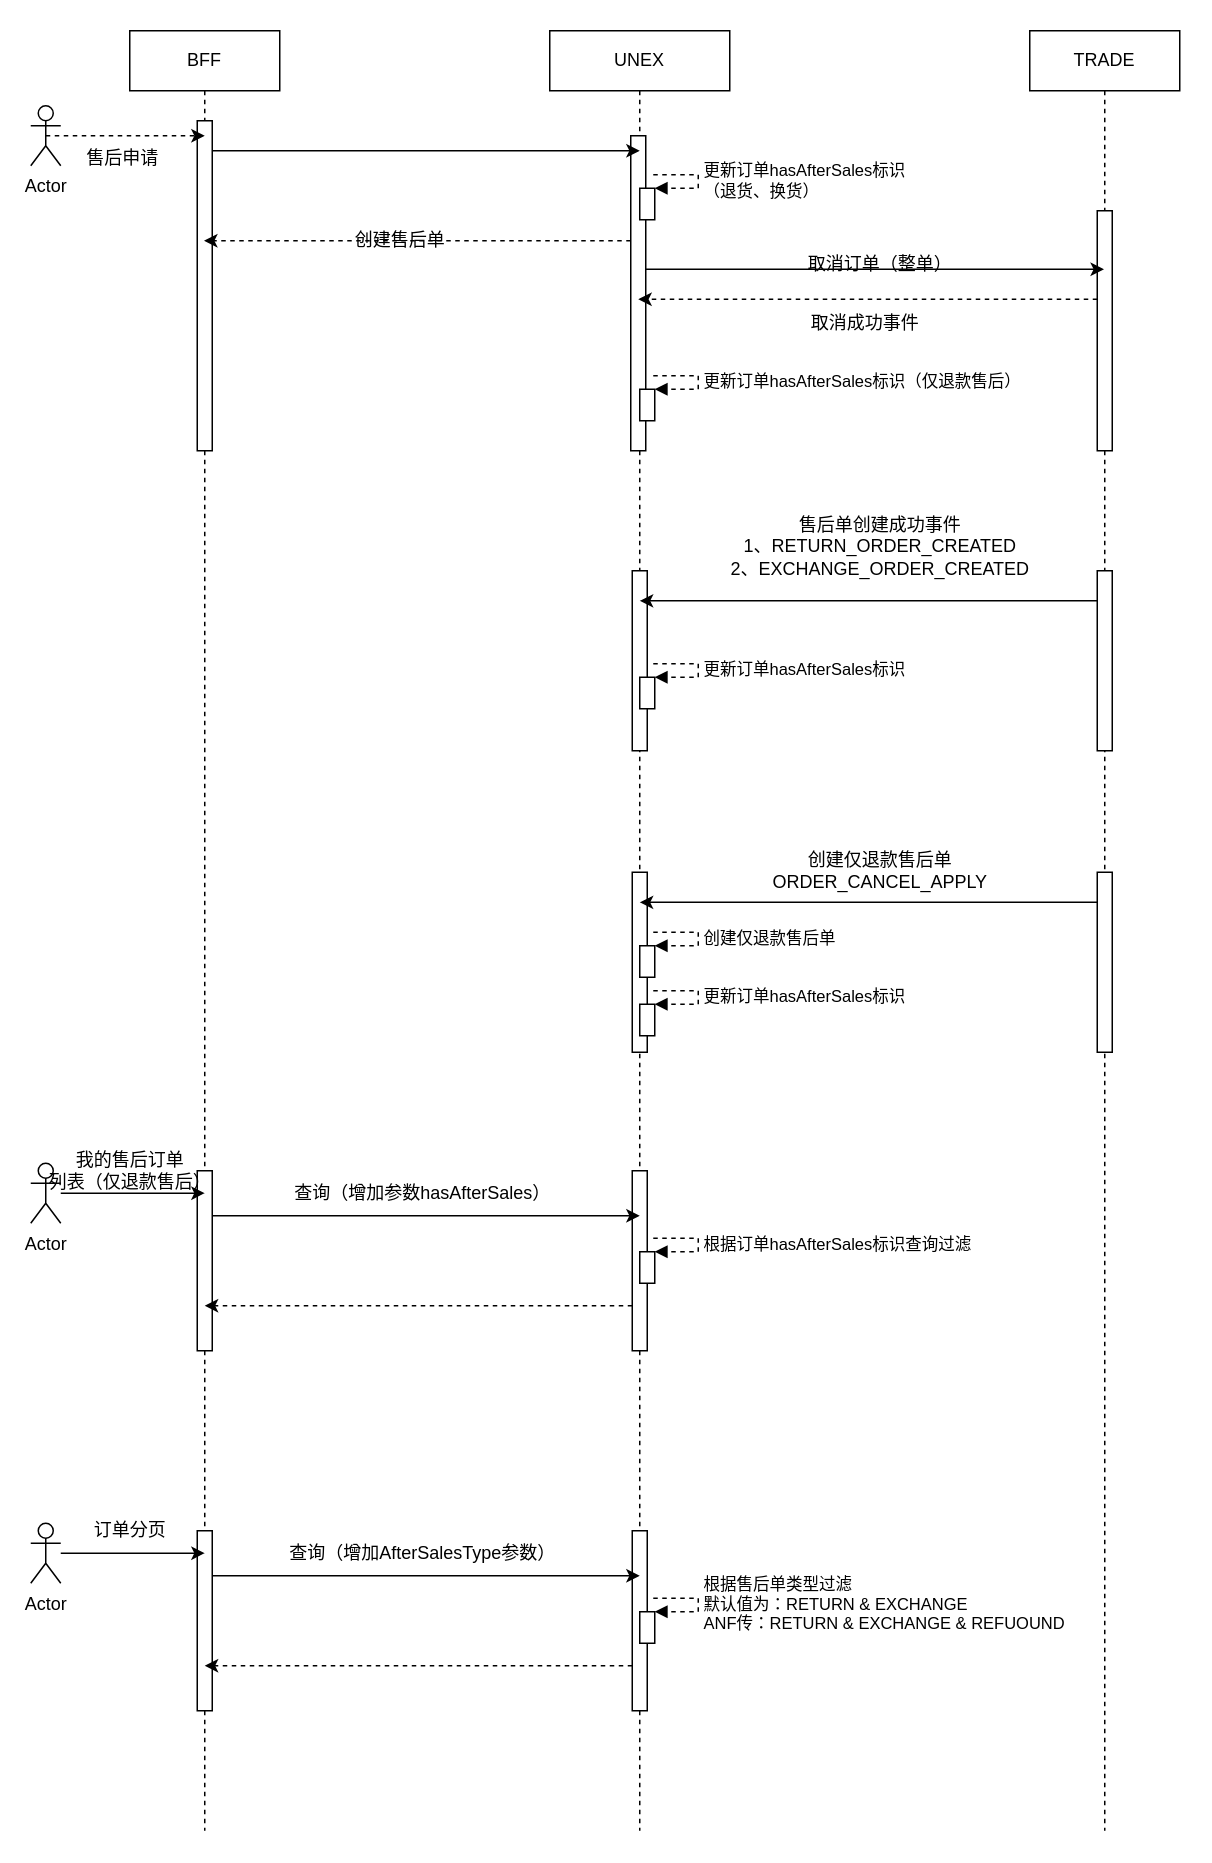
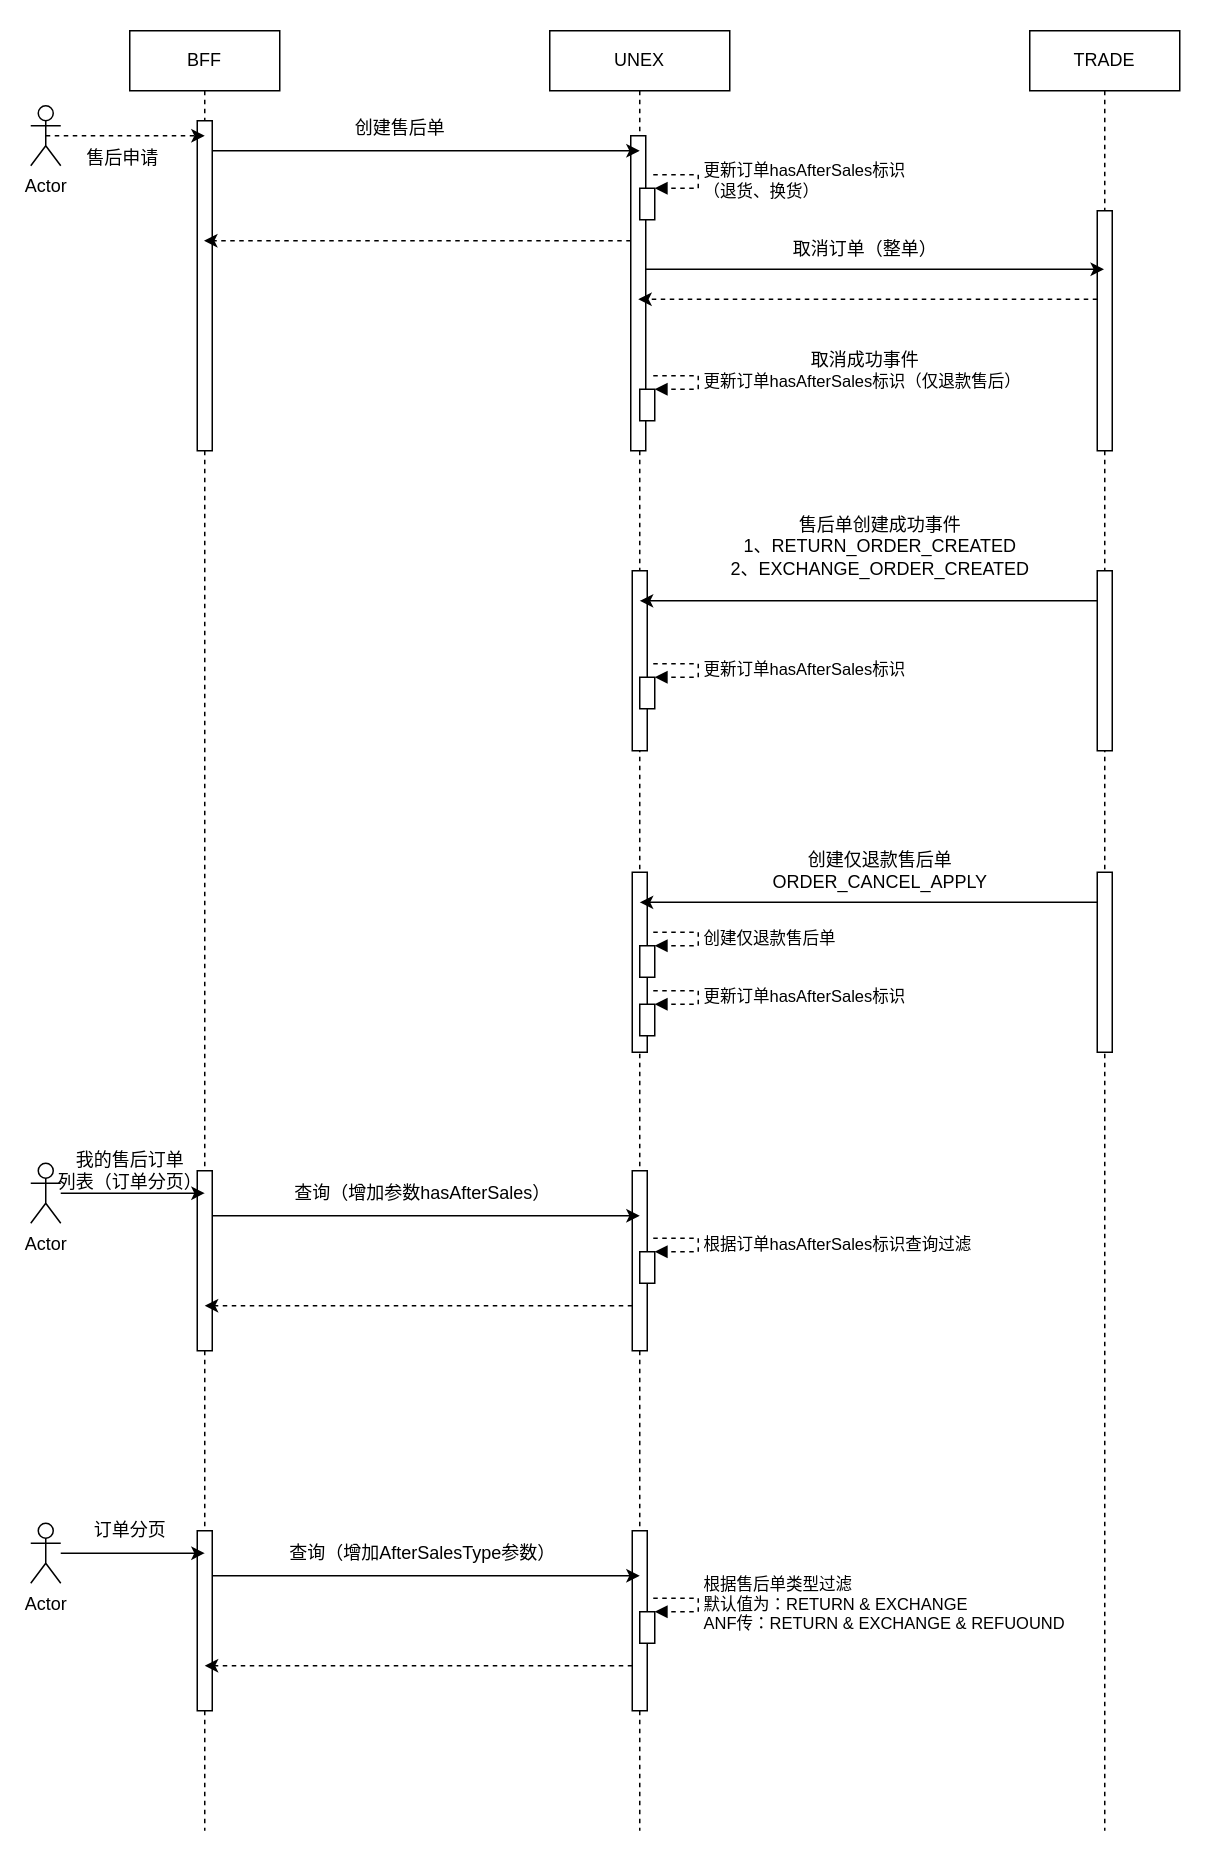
node "创建售后单": moved (400, 241) -> (400, 128)
node "取消订单（整单）": moved (880, 265) -> (865, 250)
node "取消成功事件": moved (865, 323) -> (865, 361)
node "我的售后订单 列表（仅退款售后）": label "我的售后订单 列表（仅退款售后）" -> "我的售后订单 列表（订单分页）"
